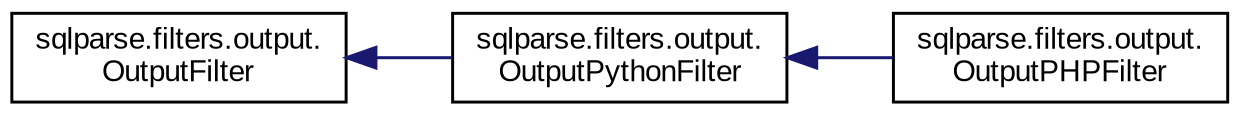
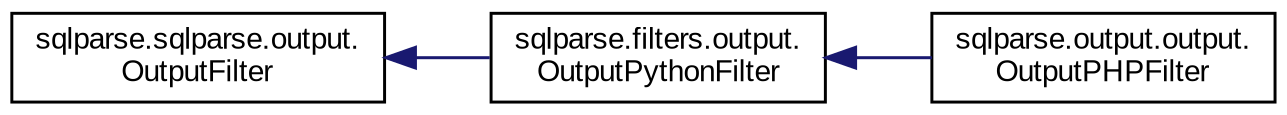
node "sqlparse.filters.output. OutputFilter": label "sqlparse.filters.output. OutputFilter" -> "sqlparse.sqlparse.output. OutputFilter"
node "sqlparse.filters.output. OutputPHPFilter": label "sqlparse.filters.output. OutputPHPFilter" -> "sqlparse.output.output. OutputPHPFilter"
